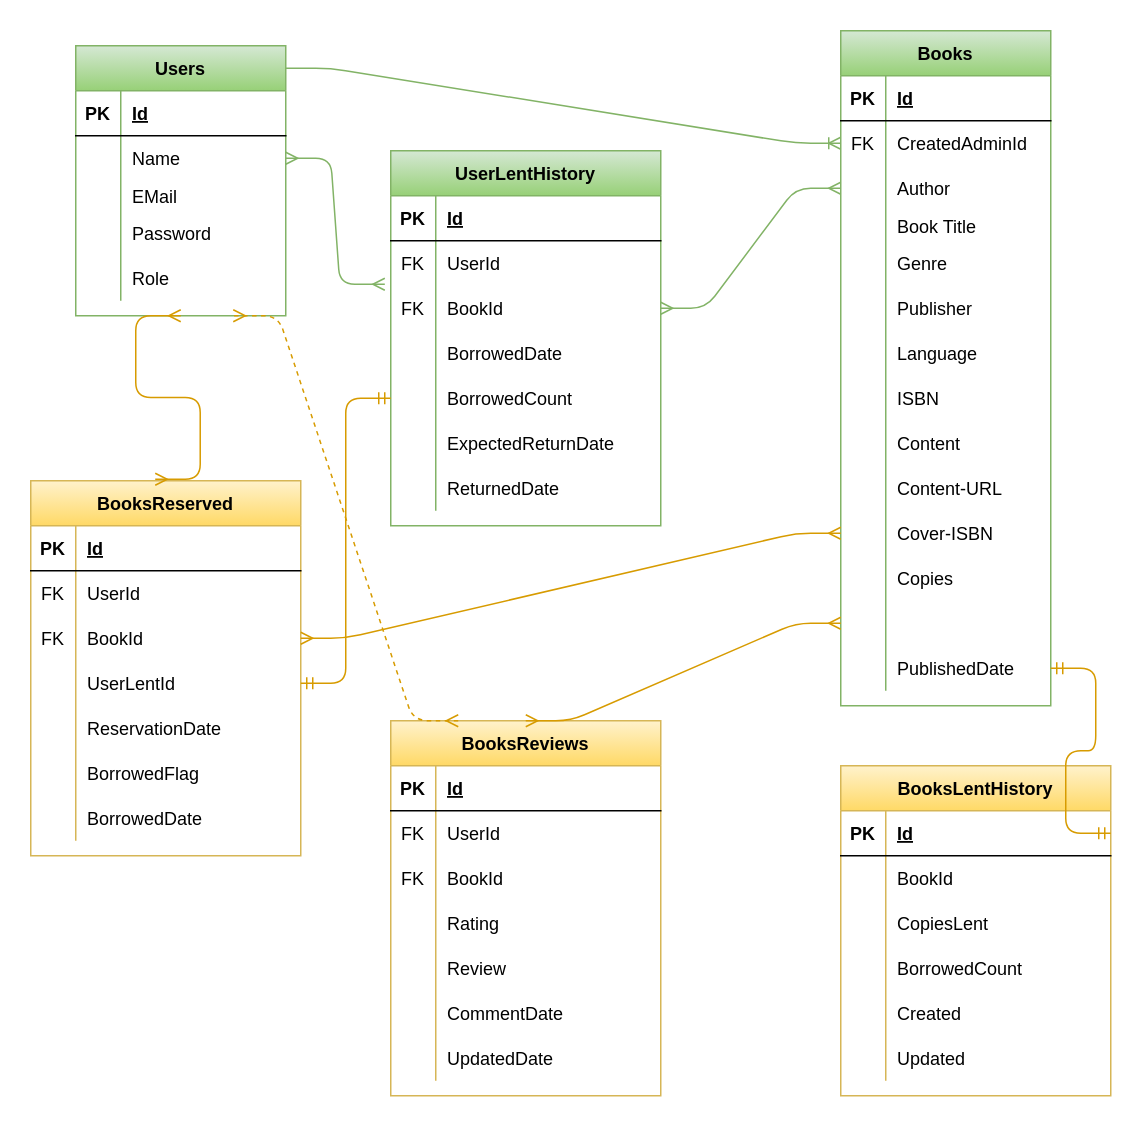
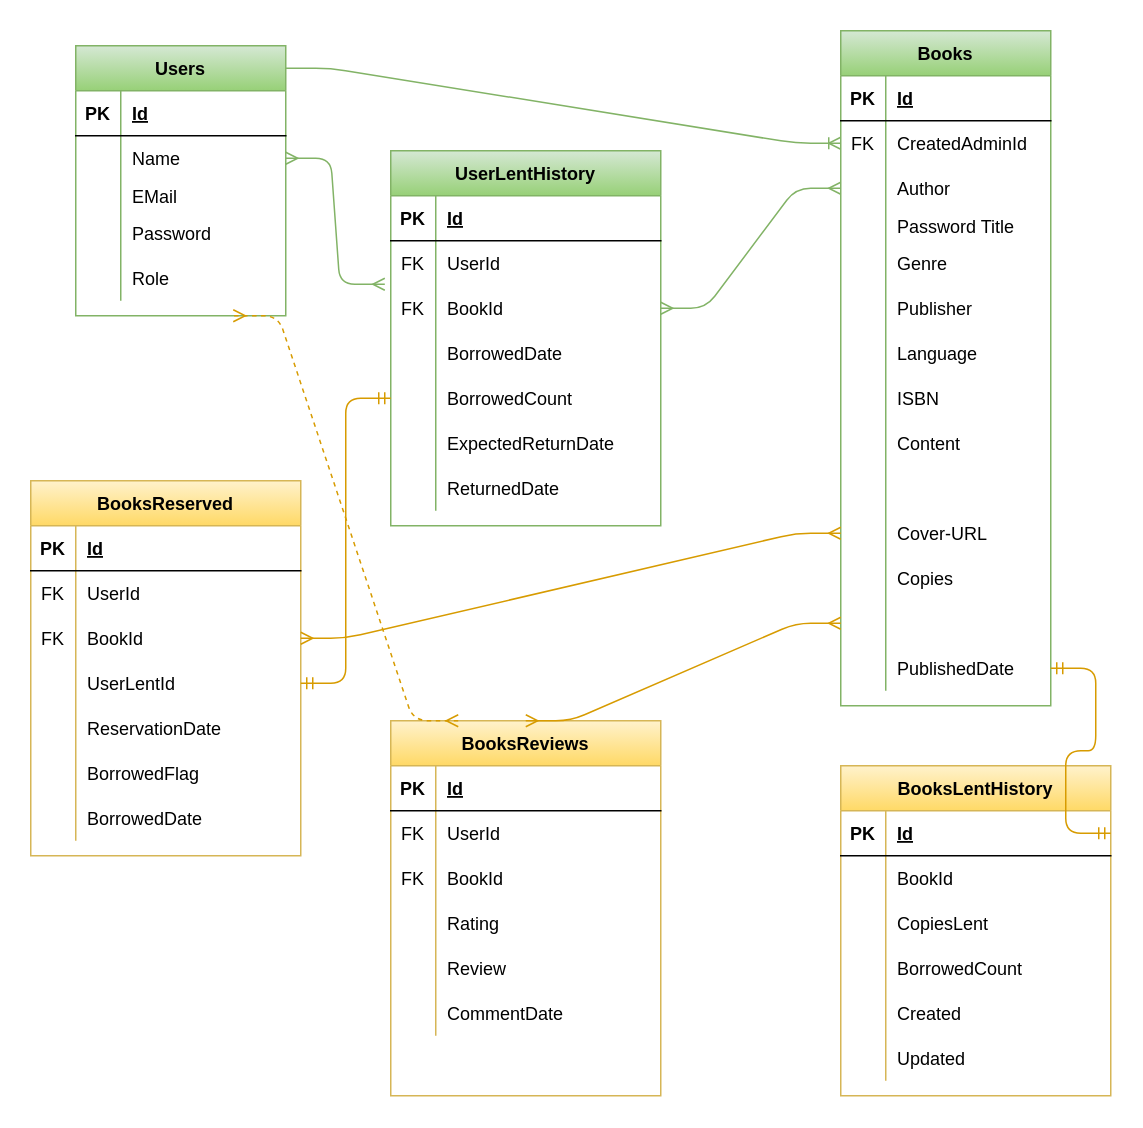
node "Book Title": label "Book Title" -> "Password Title"
edge "Users" -- "BooksReserved": removed
node "Content-URL": removed
node "Cover-ISBN": label "Cover-ISBN" -> "Cover-URL"
node "UpdatedDate": removed
